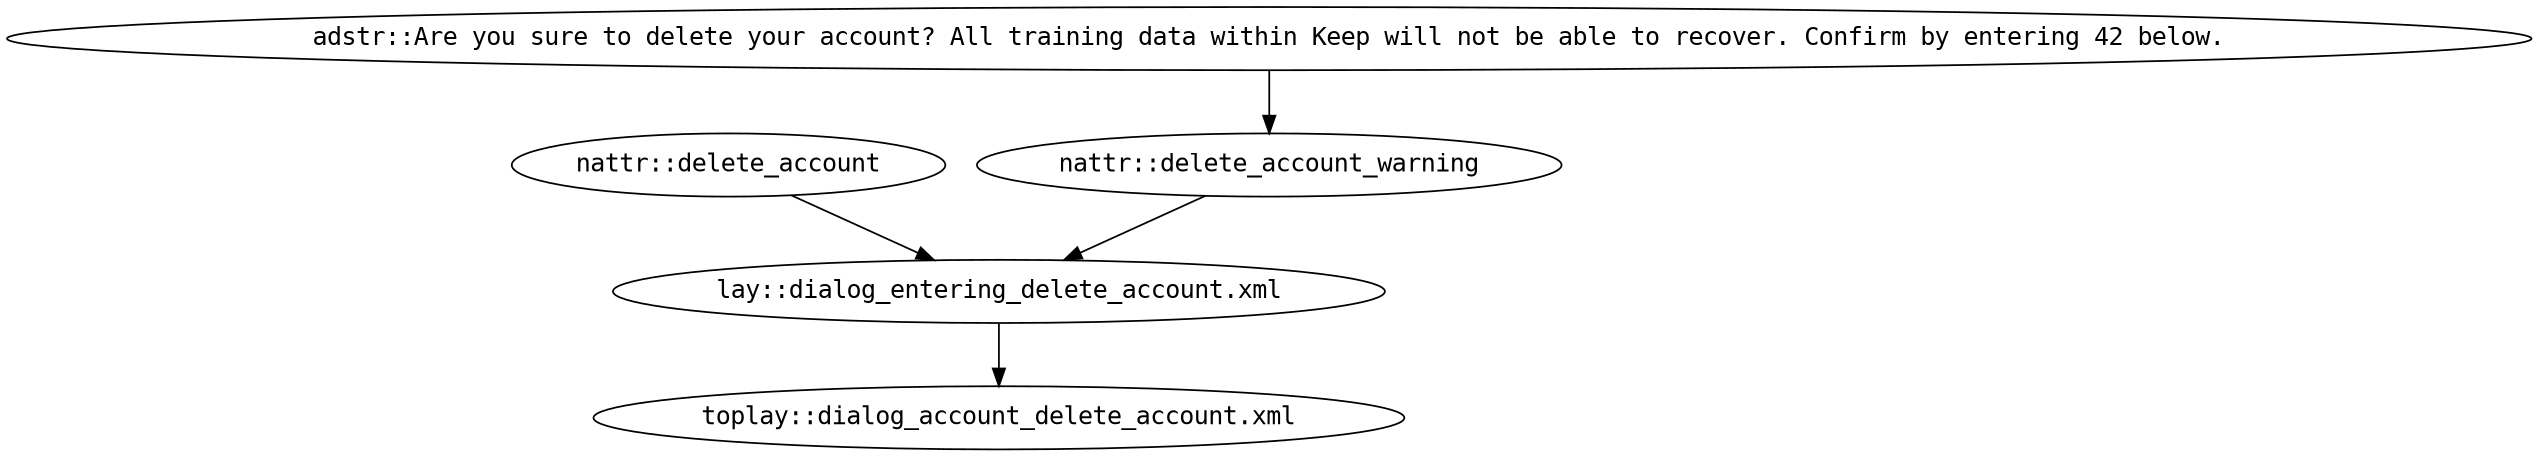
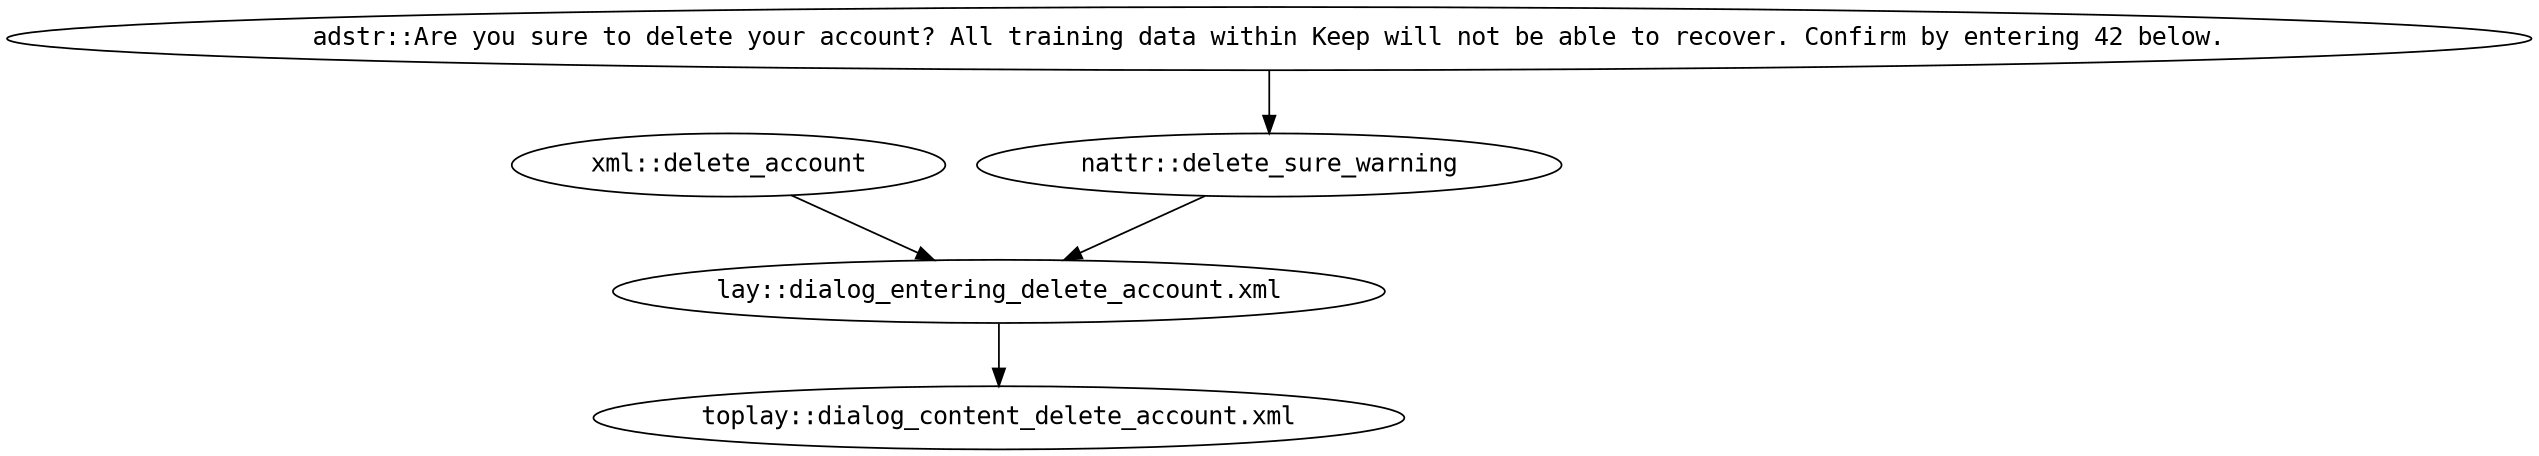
node "nattr::delete_account": label "nattr::delete_account" -> "xml::delete_account"
node "nattr::delete_account_warning": label "nattr::delete_account_warning" -> "nattr::delete_sure_warning"
node "toplay::dialog_account_delete_account.xml": label "toplay::dialog_account_delete_account.xml" -> "toplay::dialog_content_delete_account.xml"
